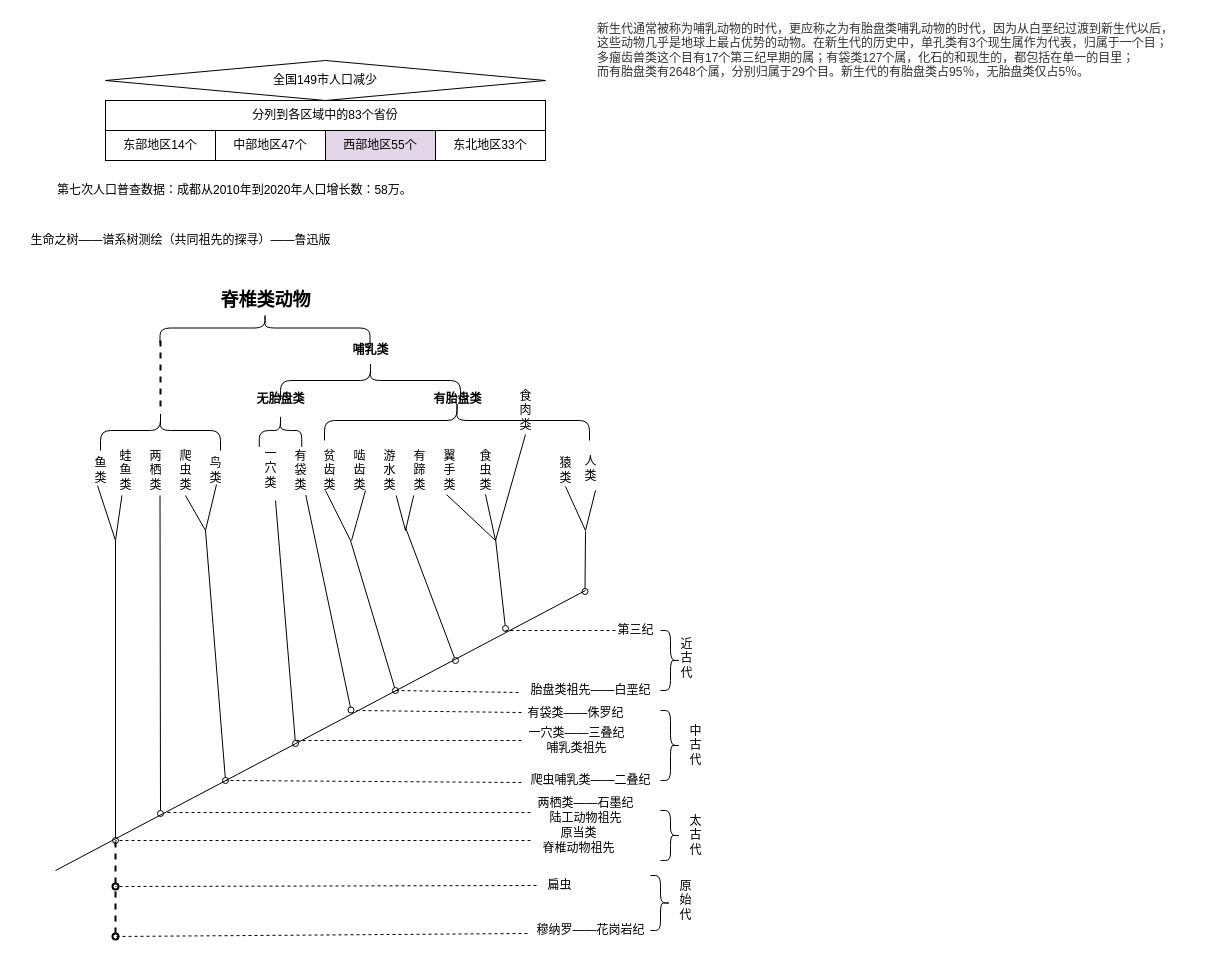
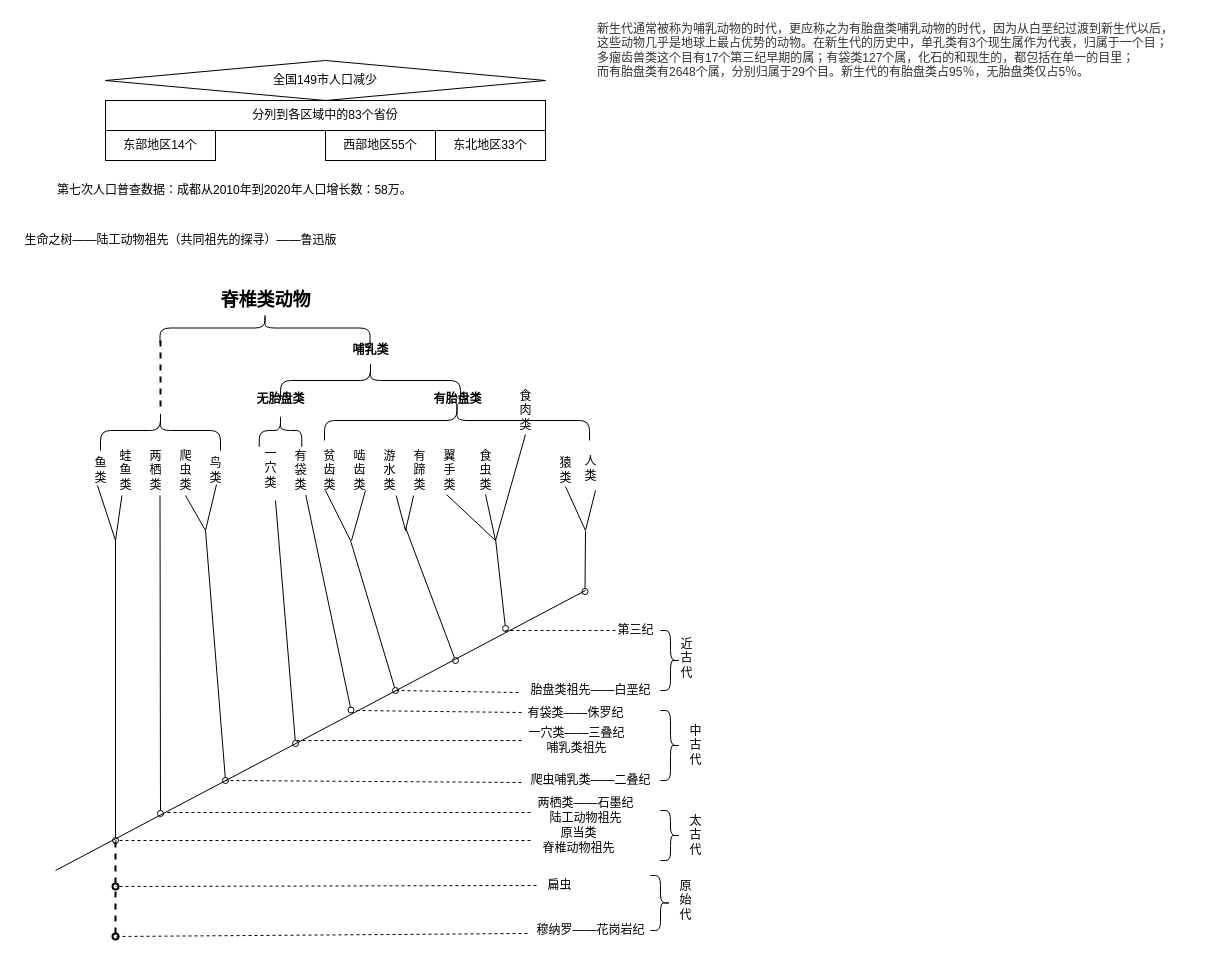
node "中部地区47个": removed
node "西部地区55个": fillcolor #e1d5e7 -> #ffffff
node "生命之树——谱系树测绘（共同祖先的探寻）——鲁迅版": label "生命之树——谱系树测绘（共同祖先的探寻）——鲁迅版" -> "生命之树——陆工动物祖先（共同祖先的探寻）——鲁迅版"
